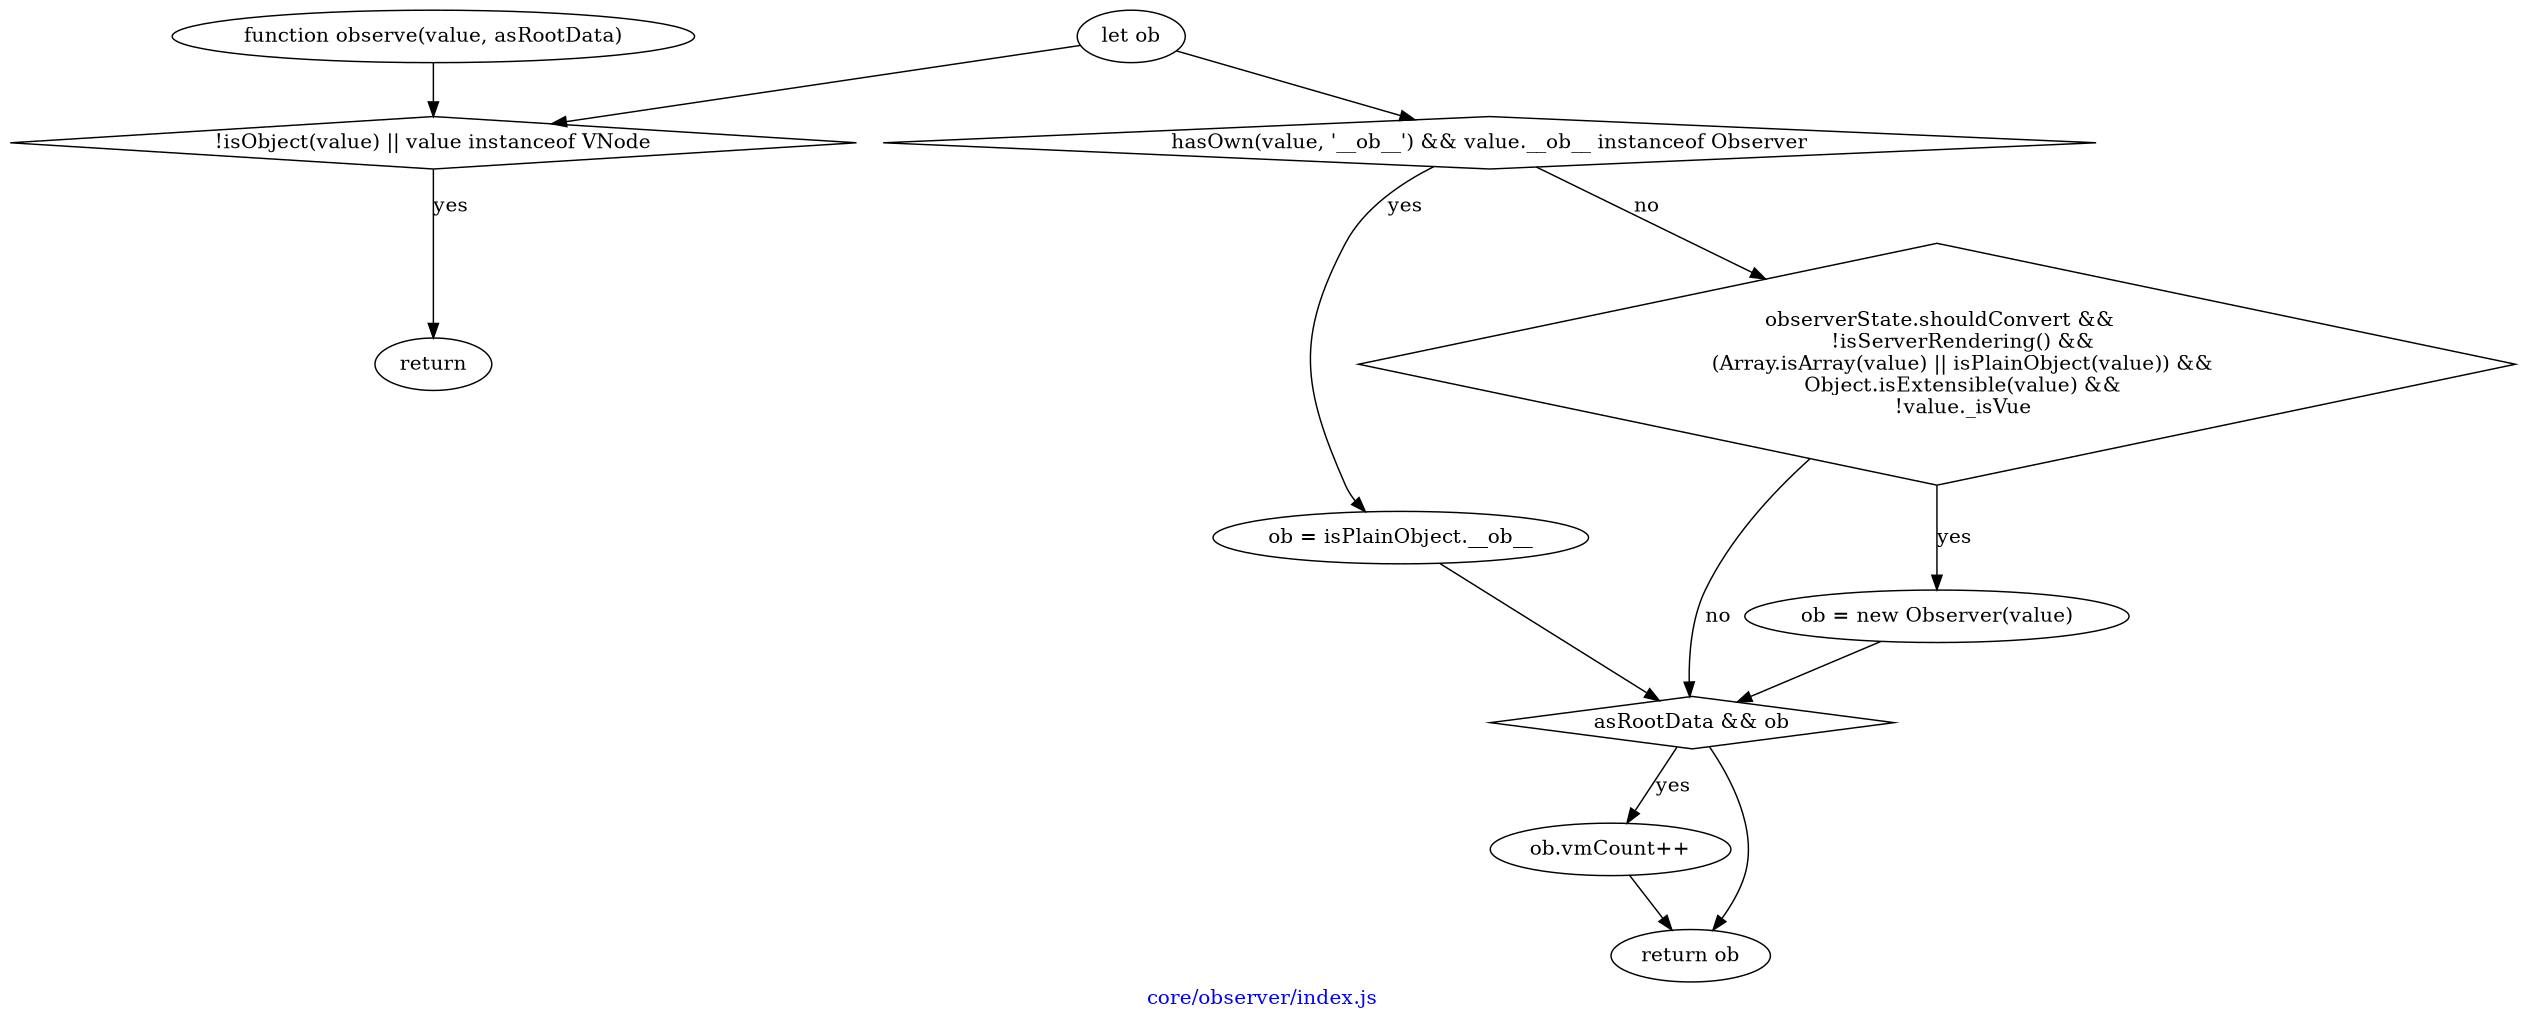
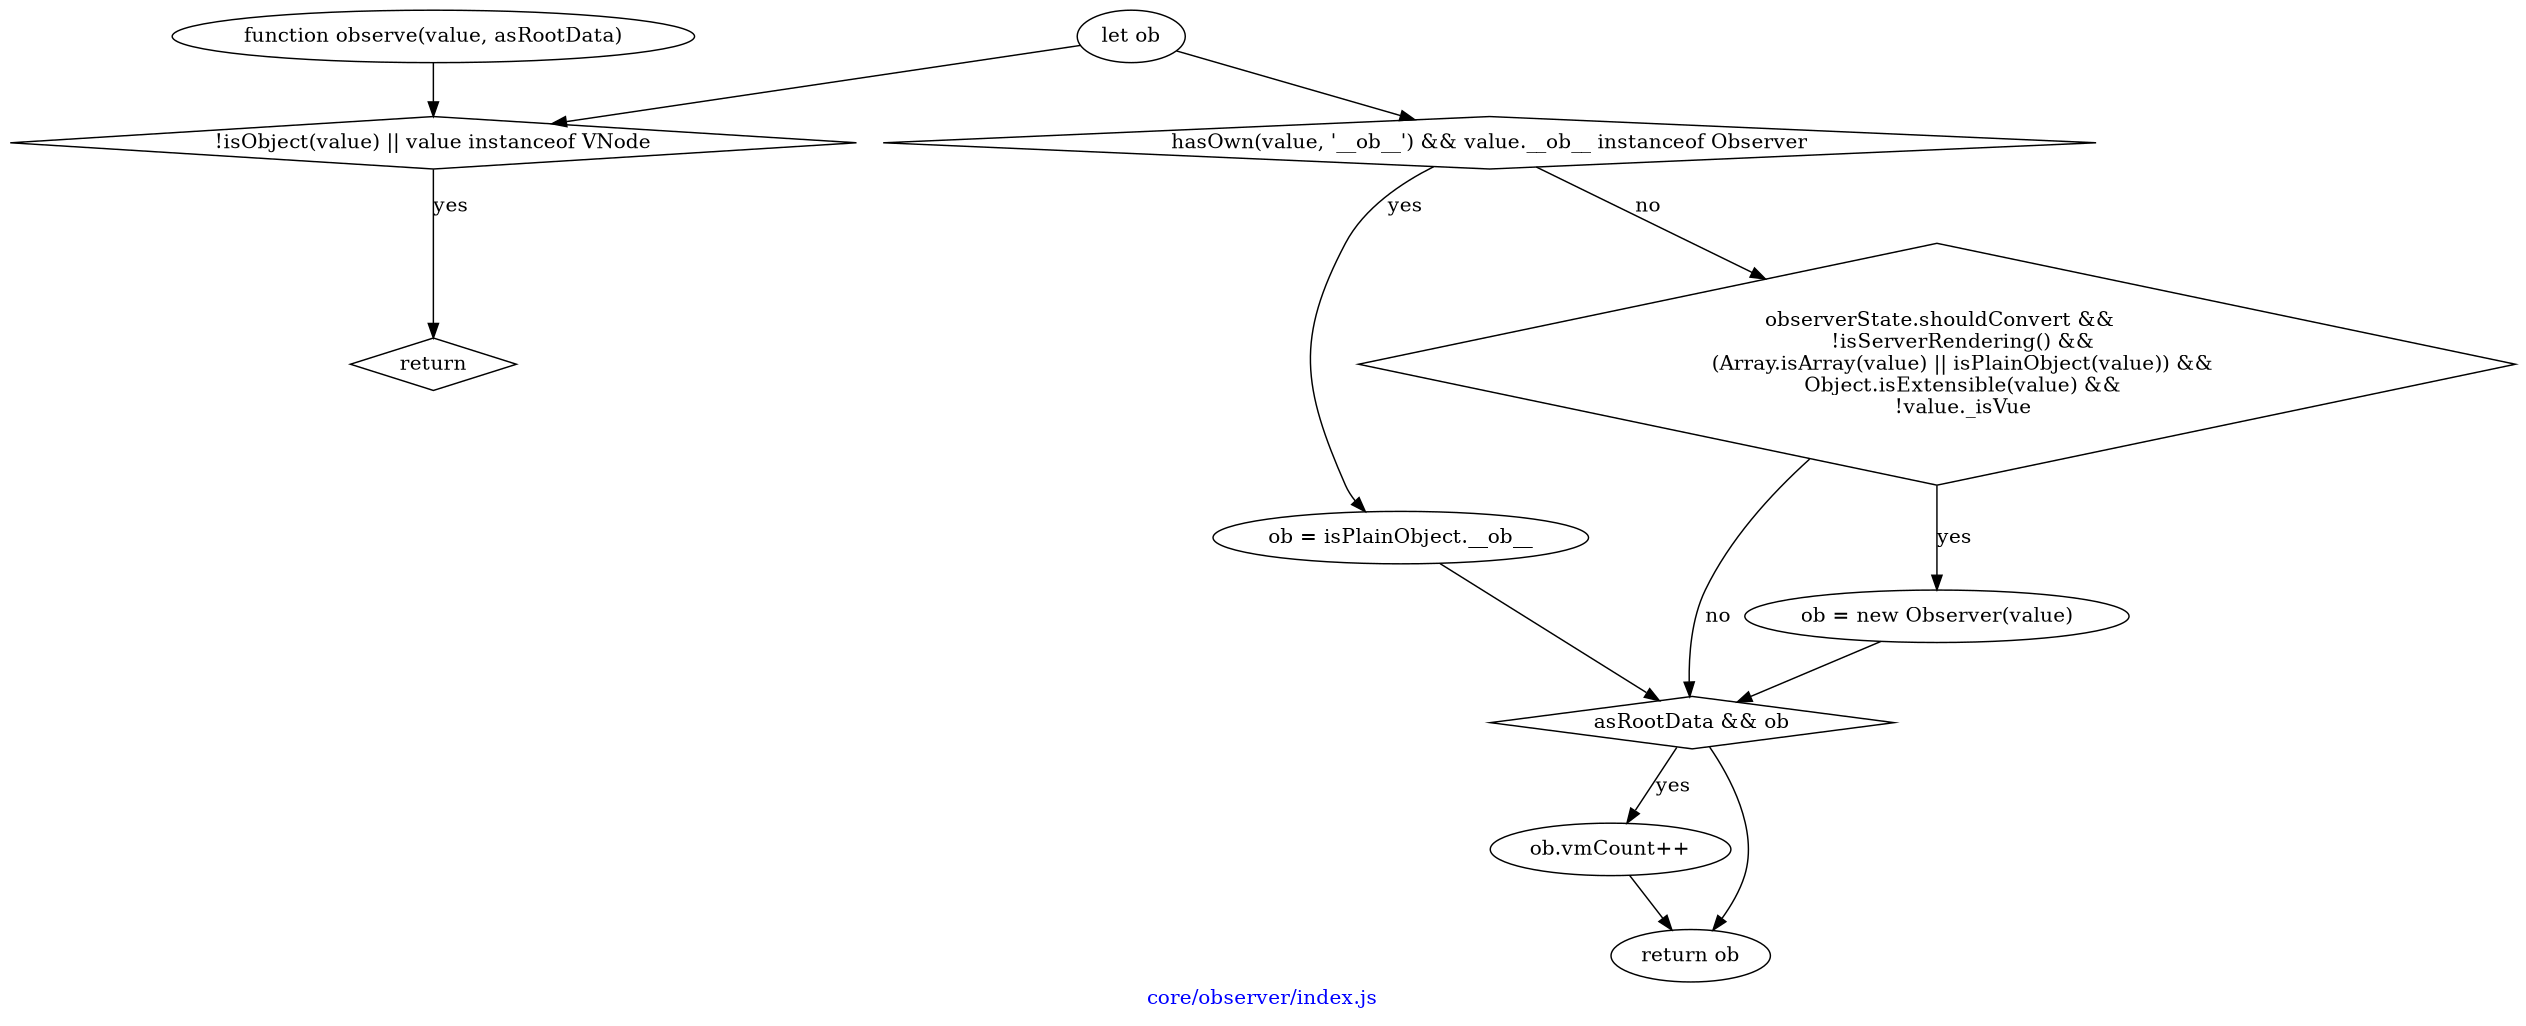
node "return": shape ellipse -> diamond
